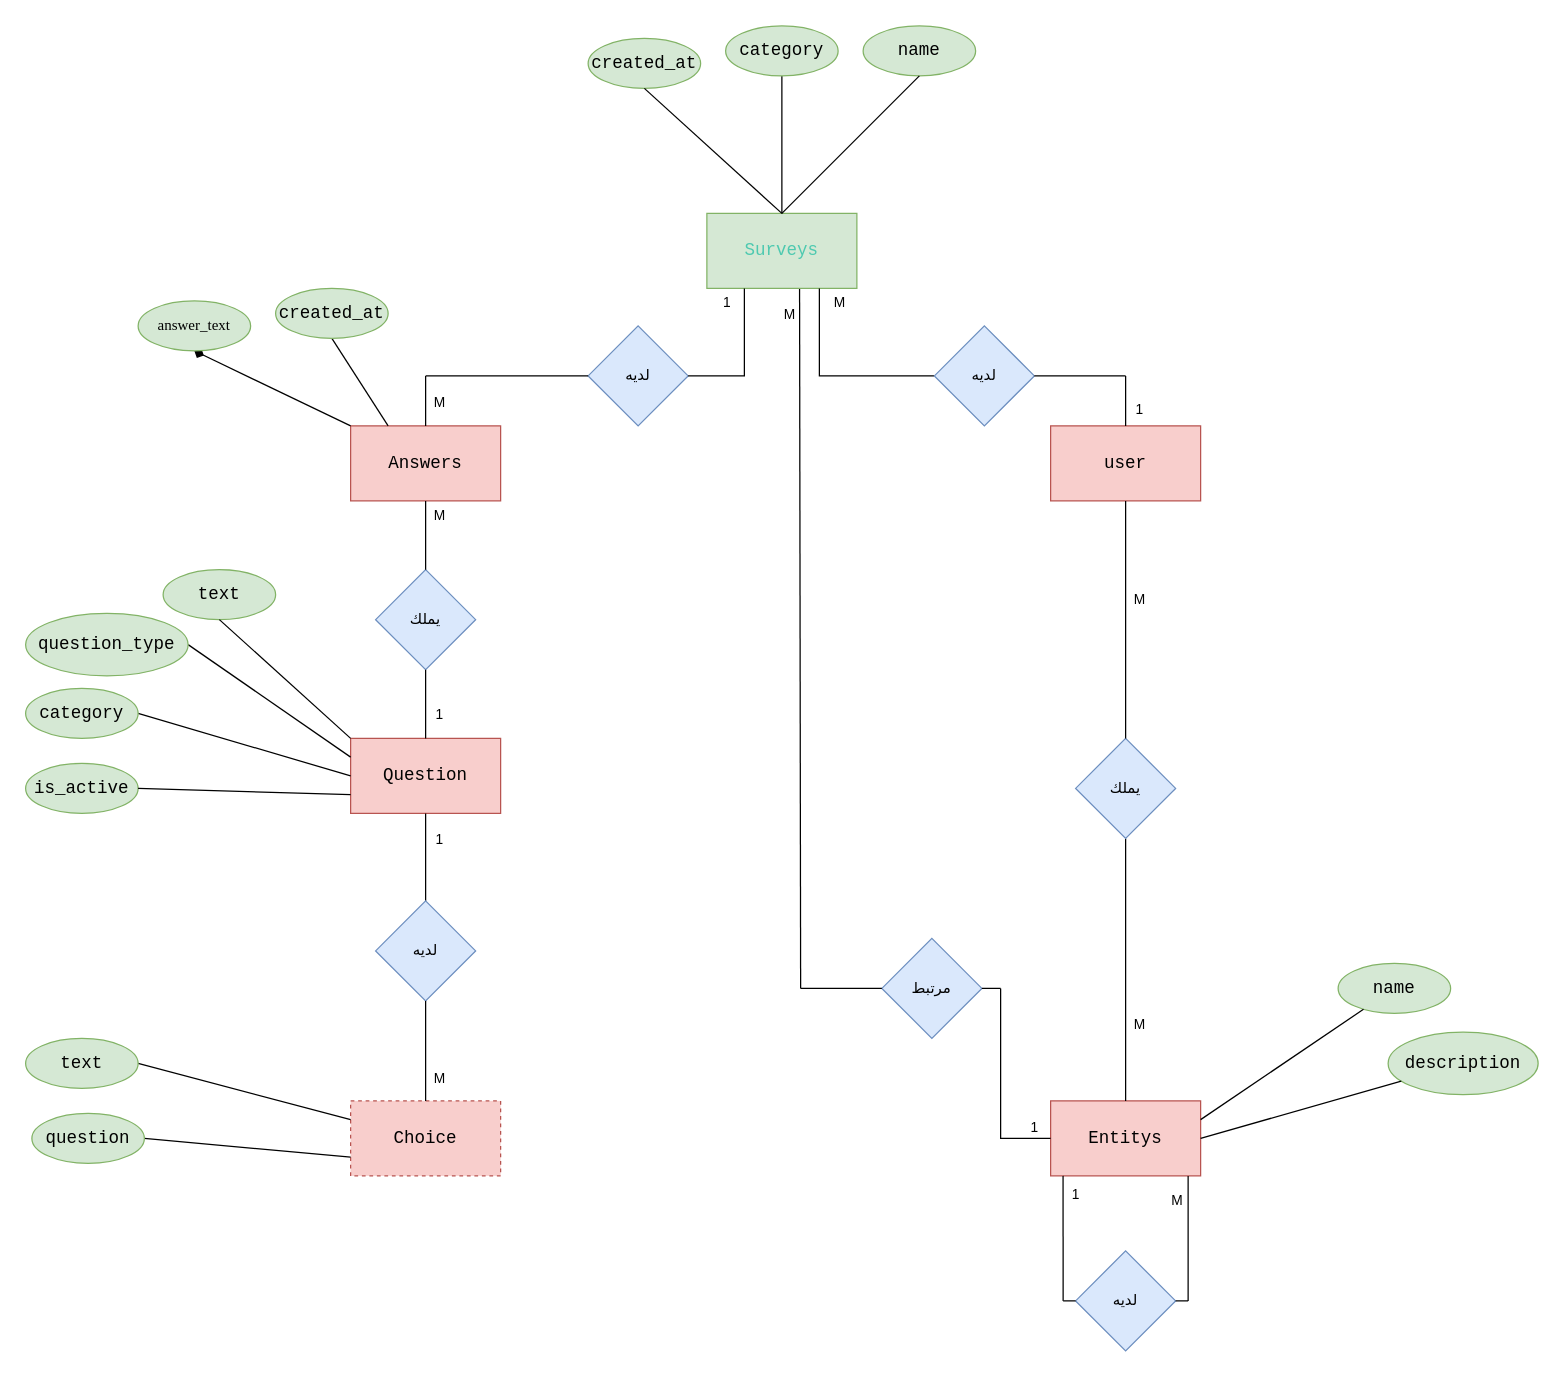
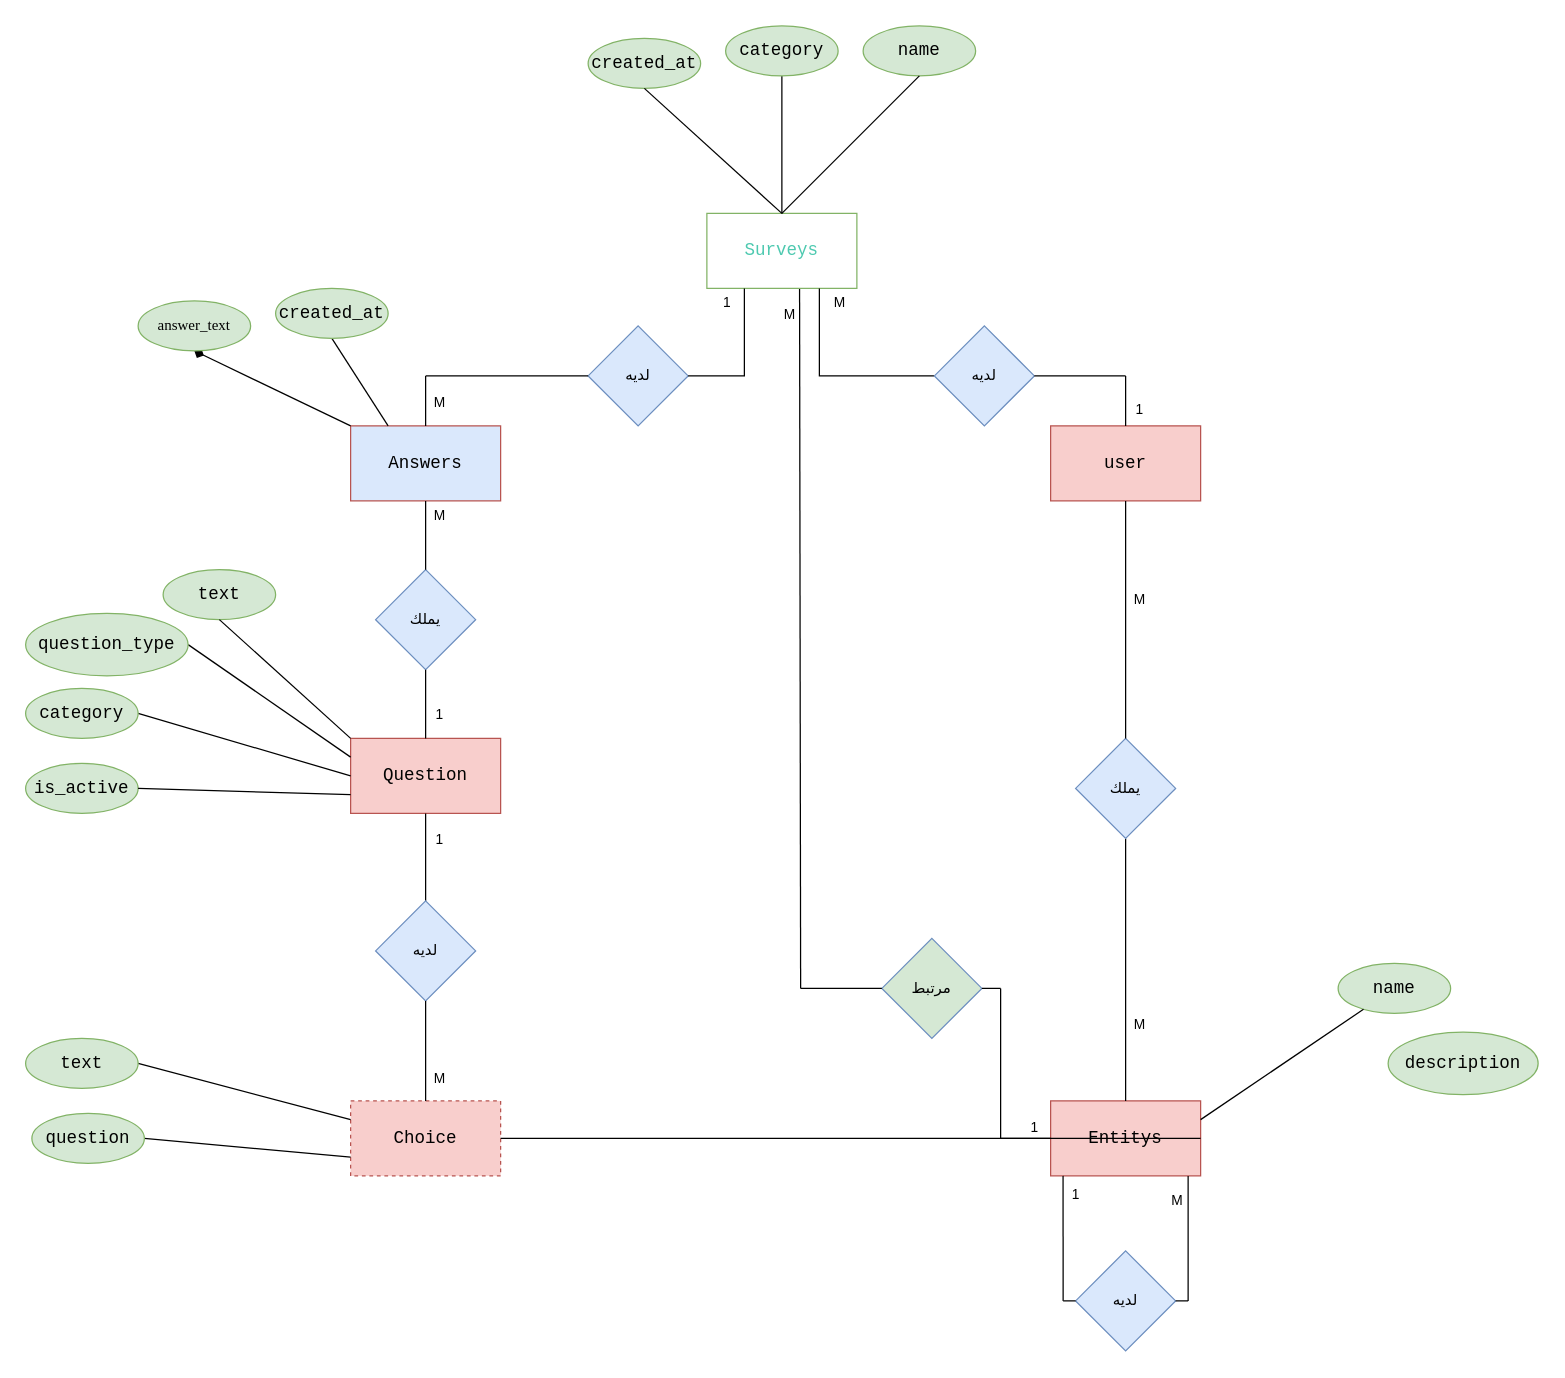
node "Surveys": fillcolor #d5e8d4 -> #ffffff
node "Answers": fillcolor #f8cecc -> #dae8fc
node "مرتبط": fillcolor #dae8fc -> #d5e8d4
edge "description" -- "Entitys": now "Choice" -- "Entitys"
